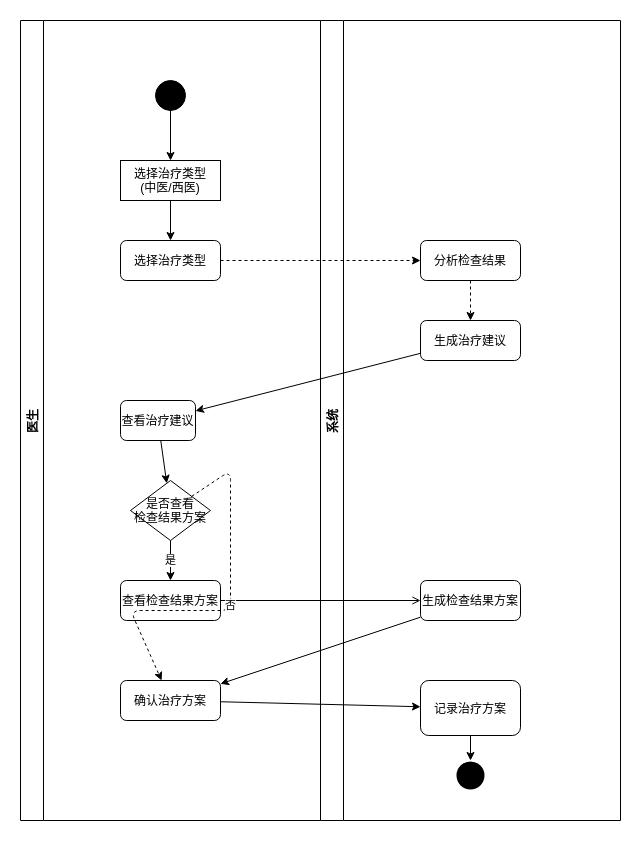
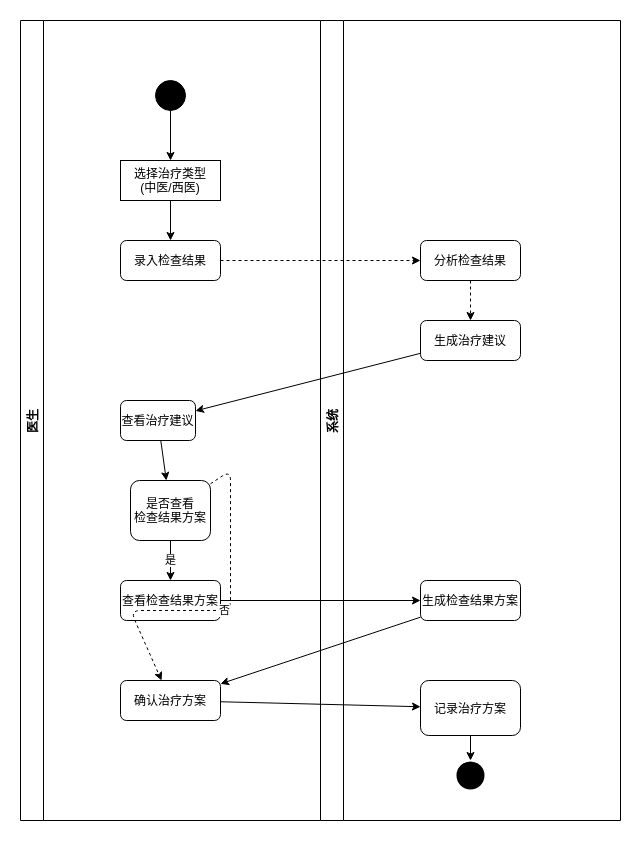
node "选择治疗类型": label "选择治疗类型" -> "录入检查结果"
node "是否查看 检查结果方案": shape diamond -> rounded rectangle
edge "查看检查结果方案" -> "生成检查结果方案": arrowhead open -> classic
